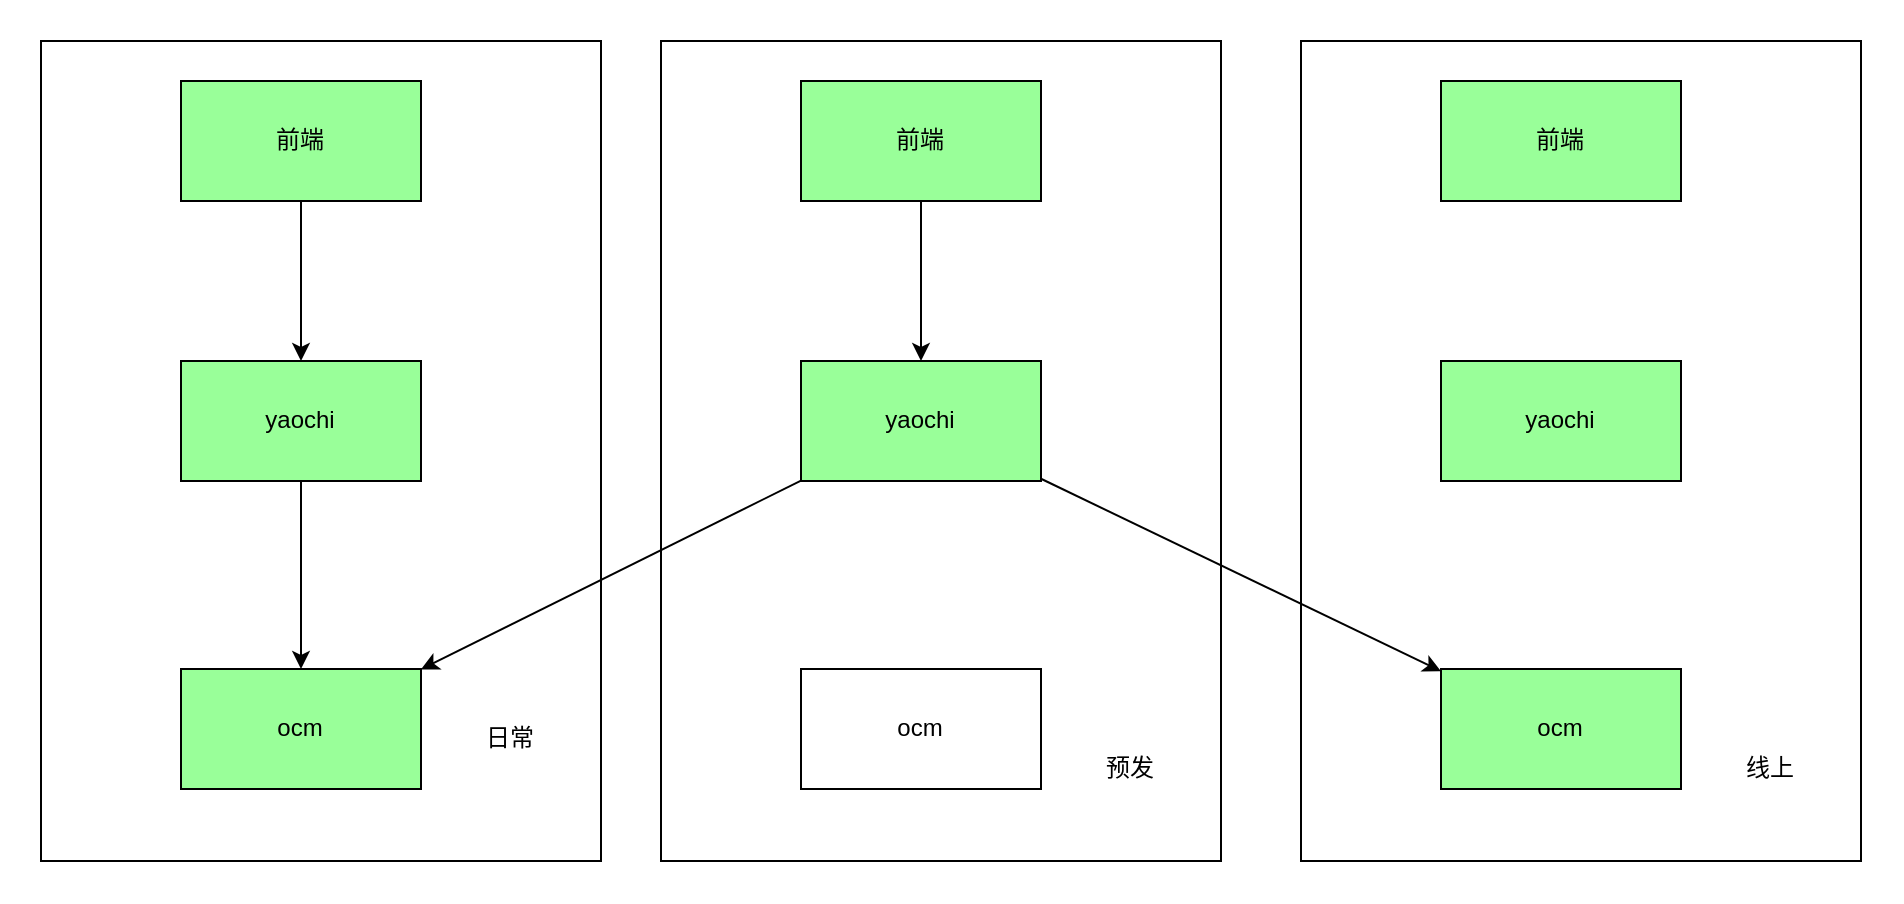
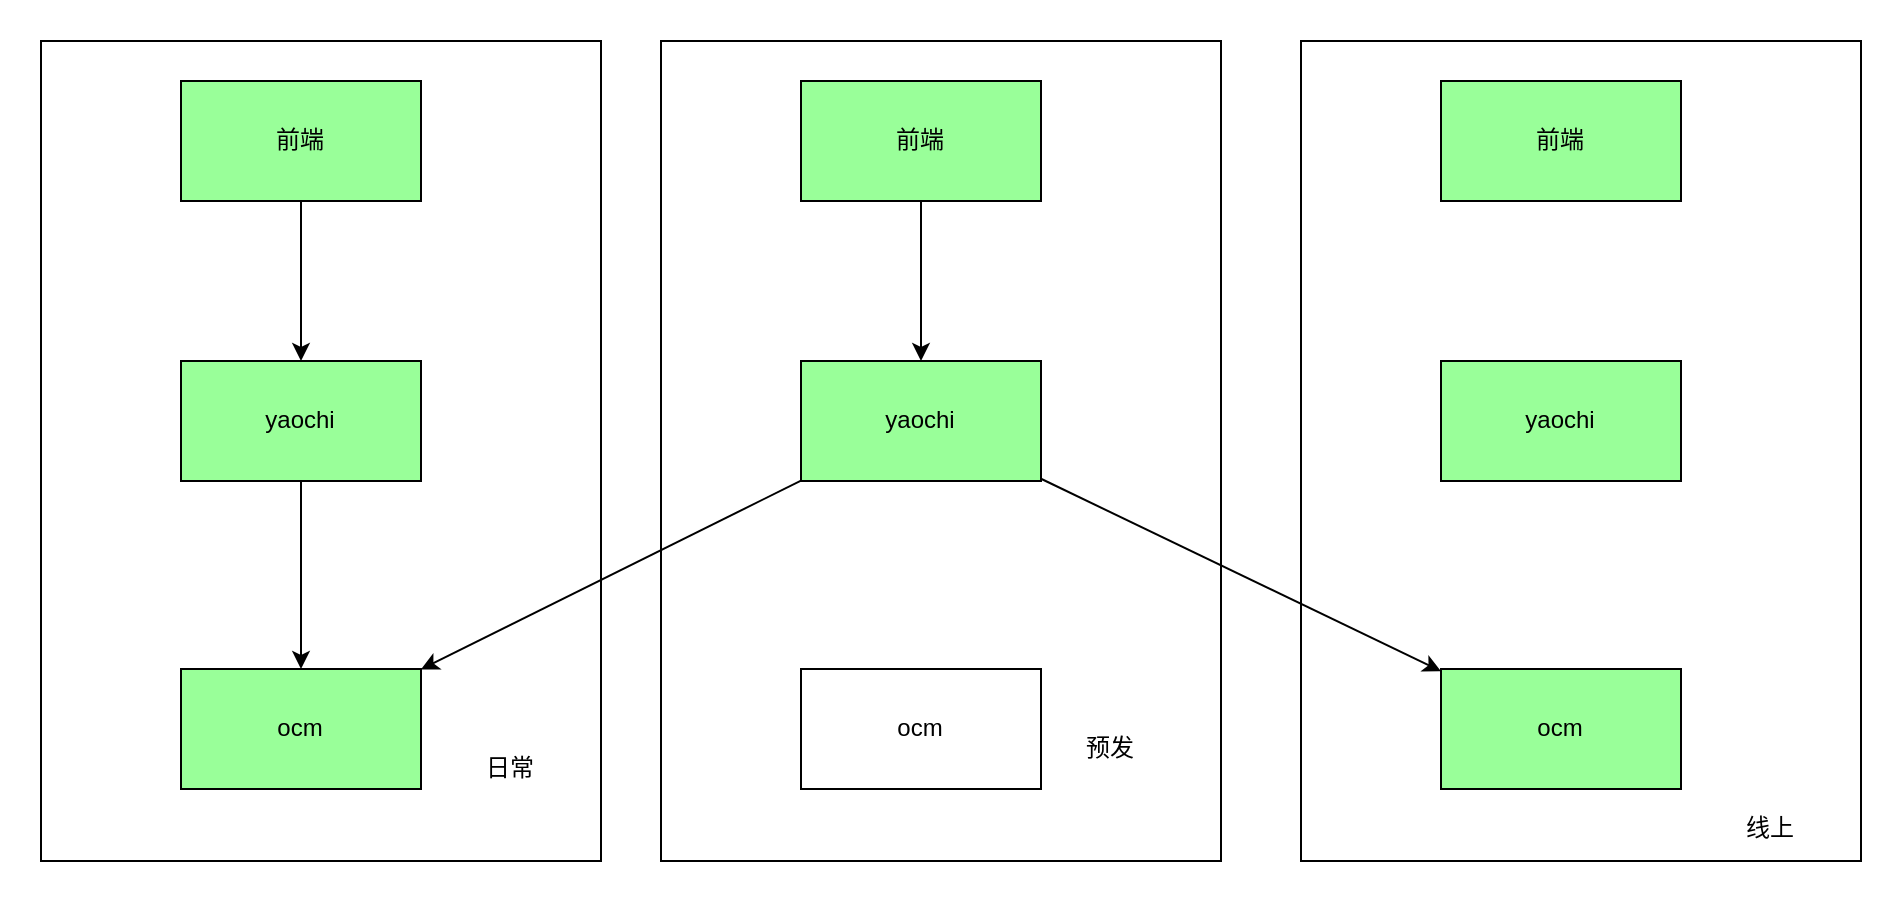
node "日常": moved (511, 739) -> (511, 769)
node "预发": moved (1131, 769) -> (1111, 749)
node "线上": moved (1771, 769) -> (1771, 829)
